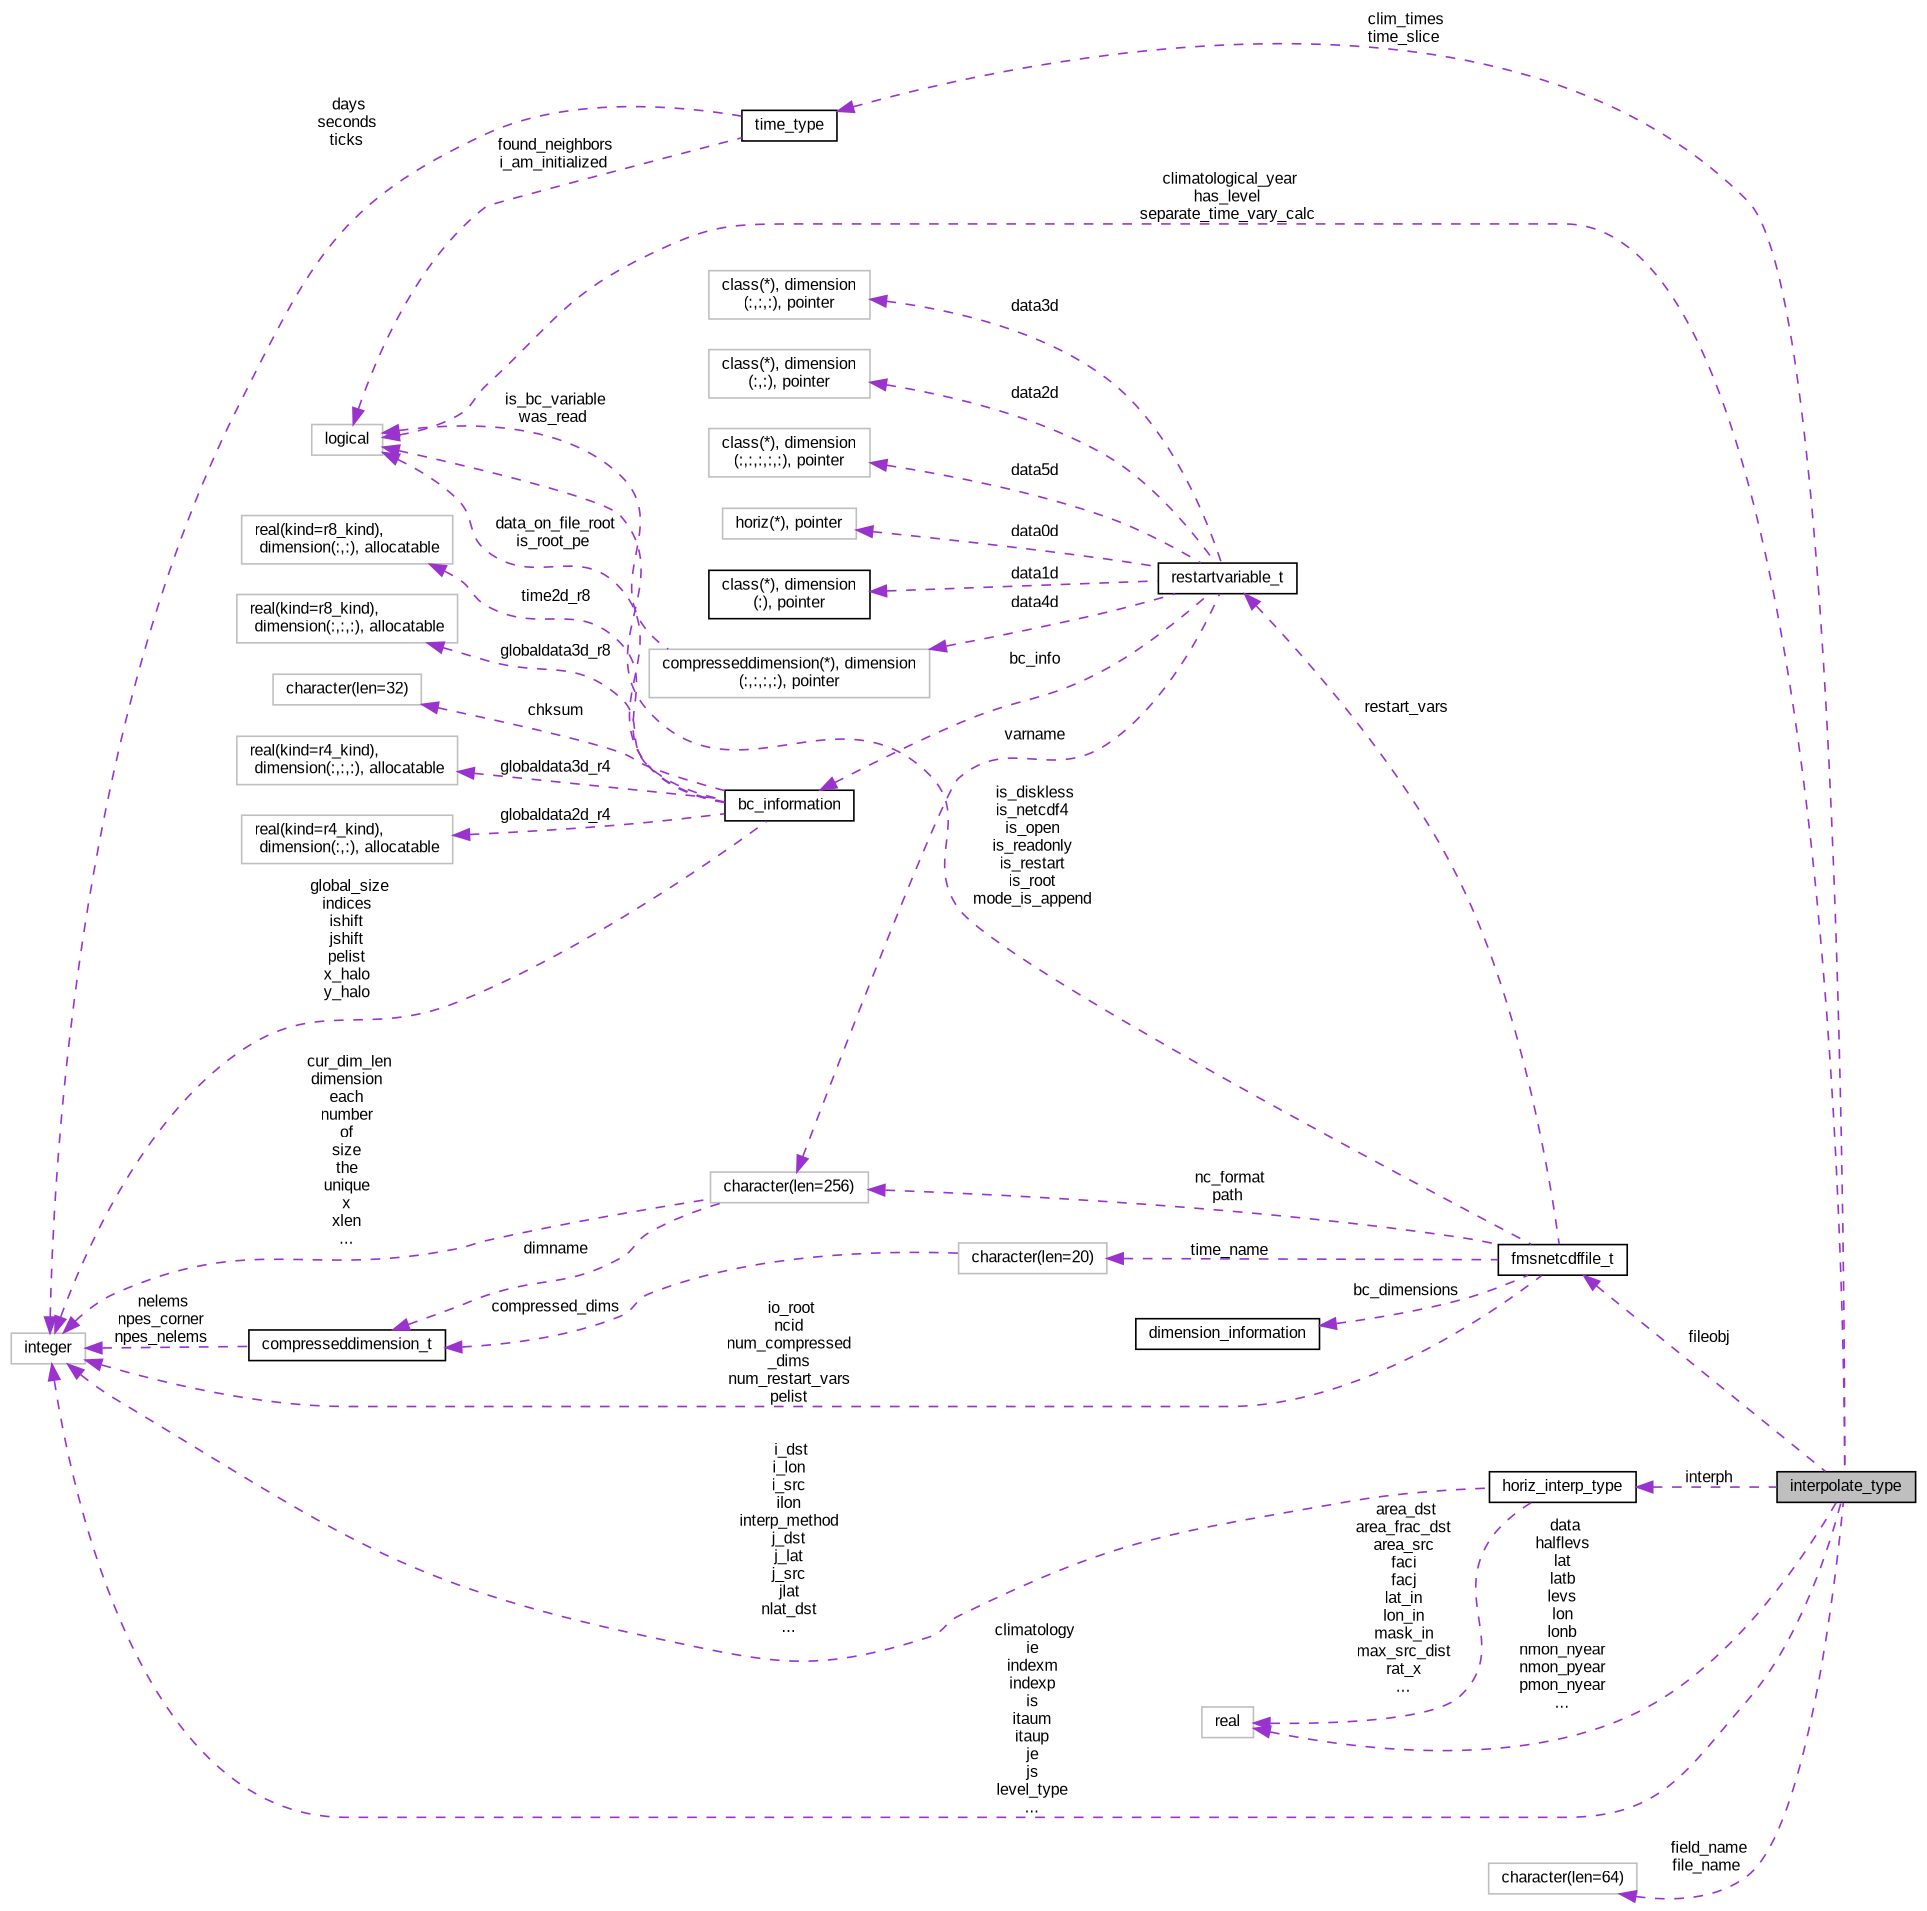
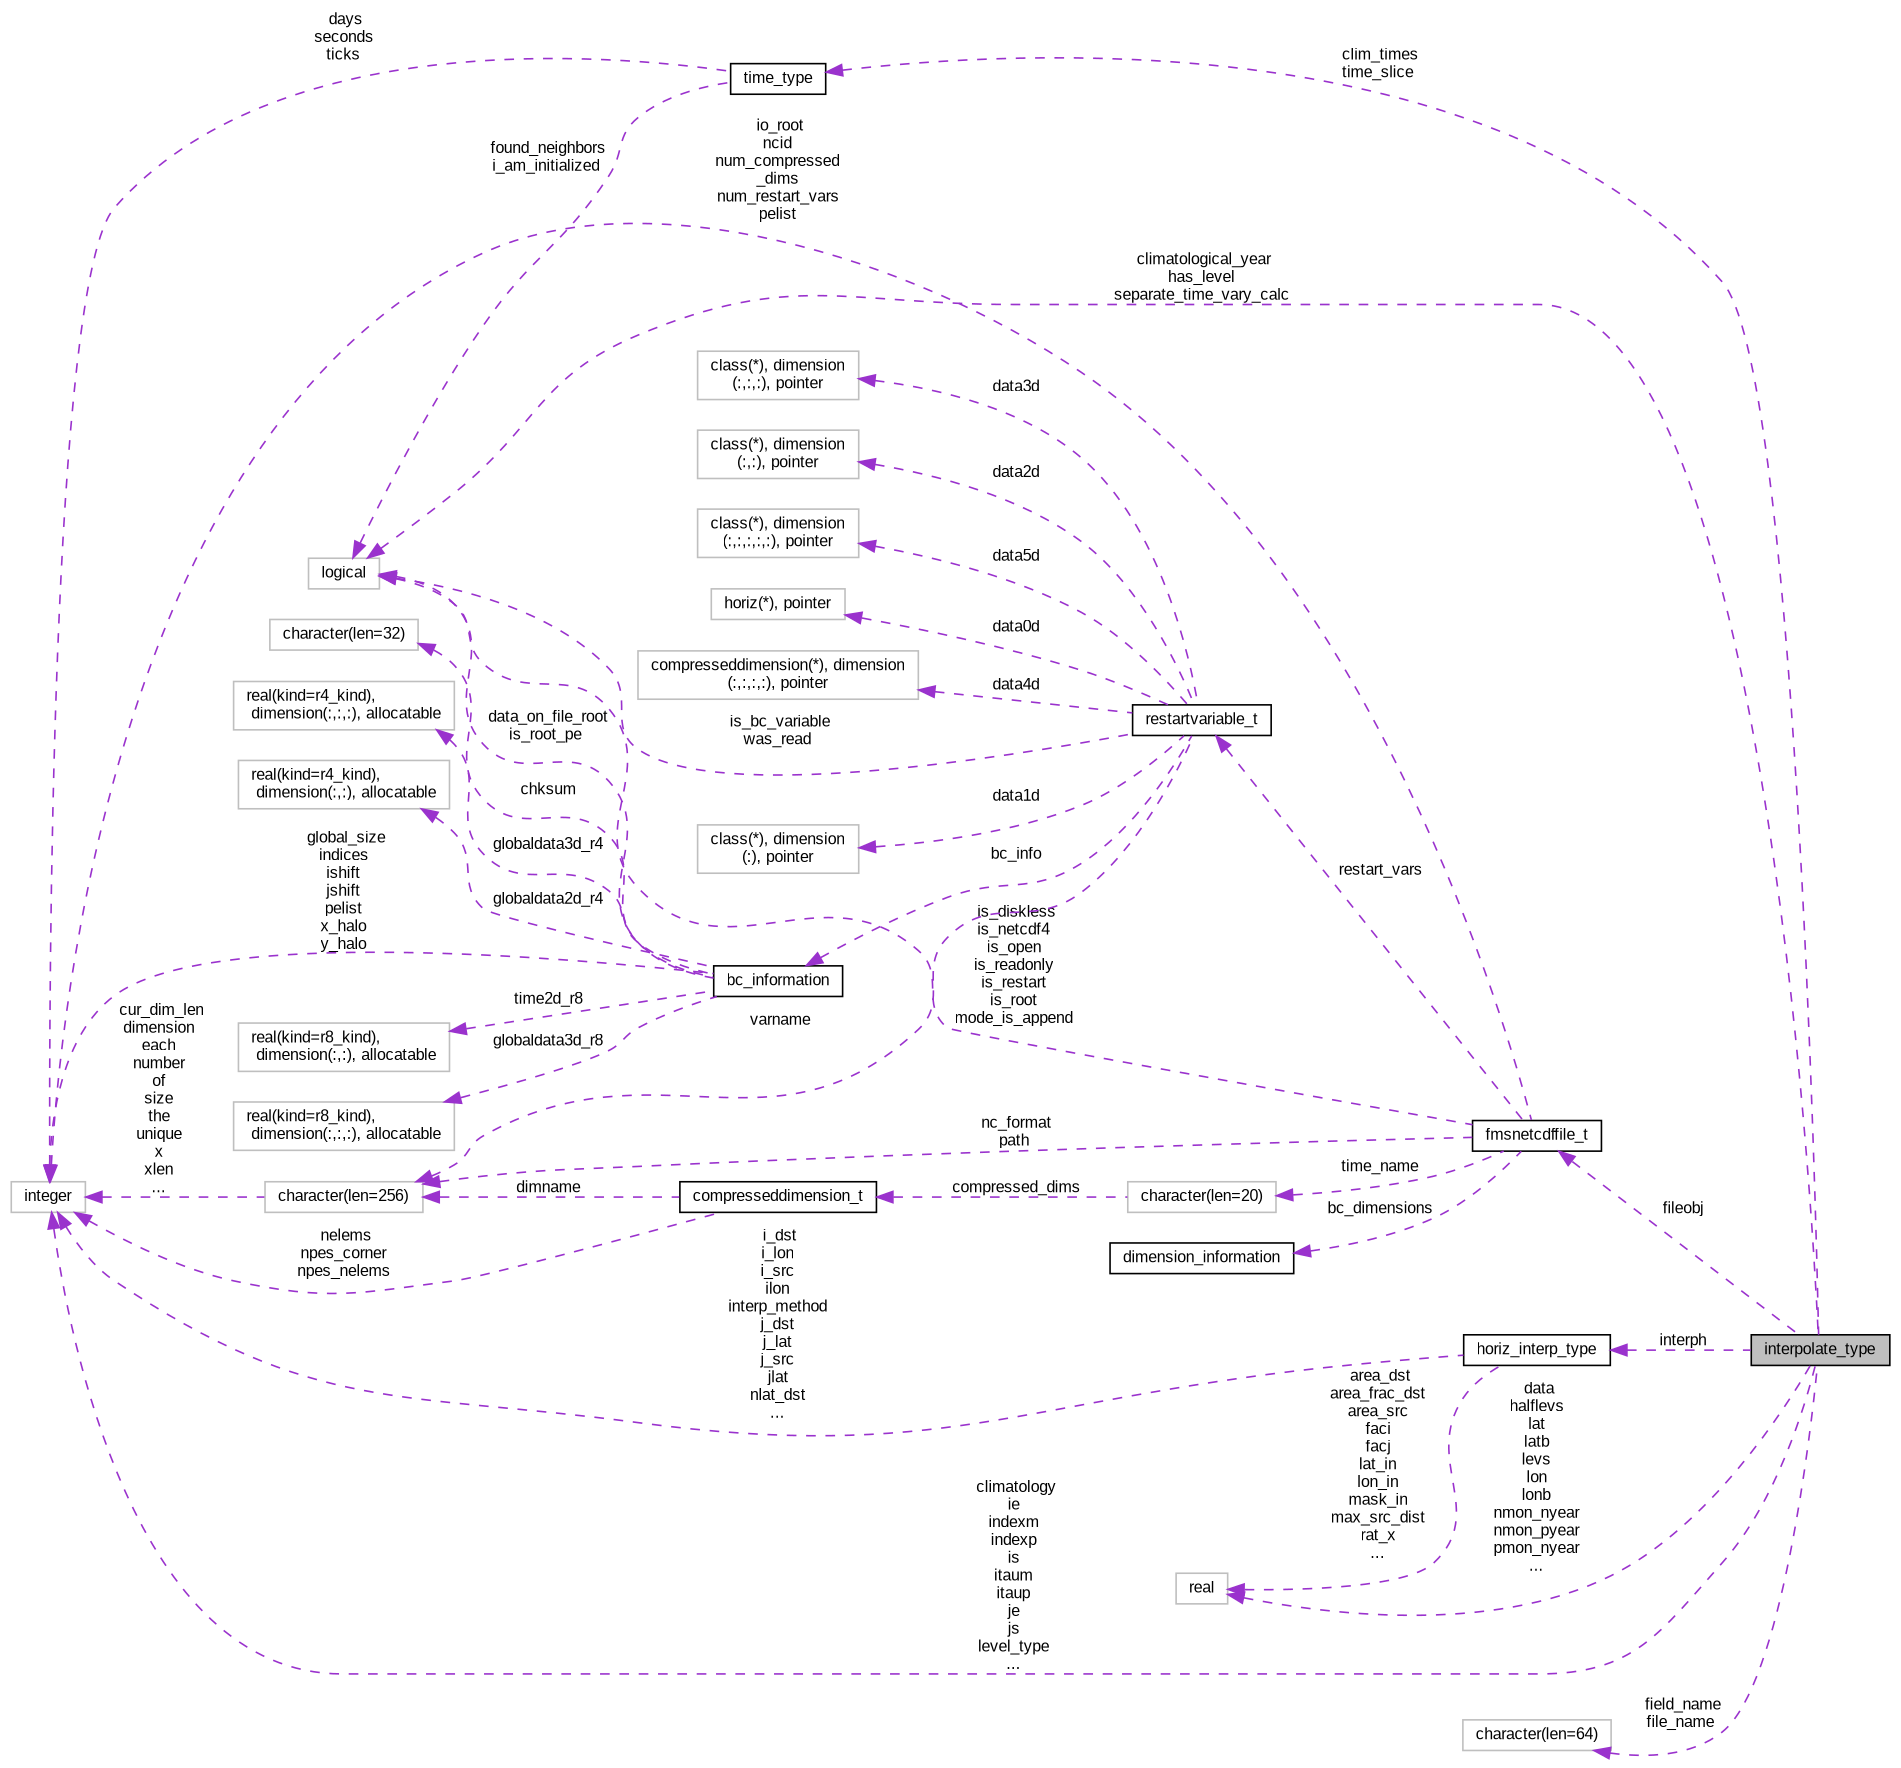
edge "compresseddimension(*), dimension (:,:,:,:), pointer" -> "logical": now "restartvariable_t" -> "logical"
node "class(*), dimension (:), pointer": color black -> grey75
edge "character(len=256)" -> "compresseddimension_t": reversed
